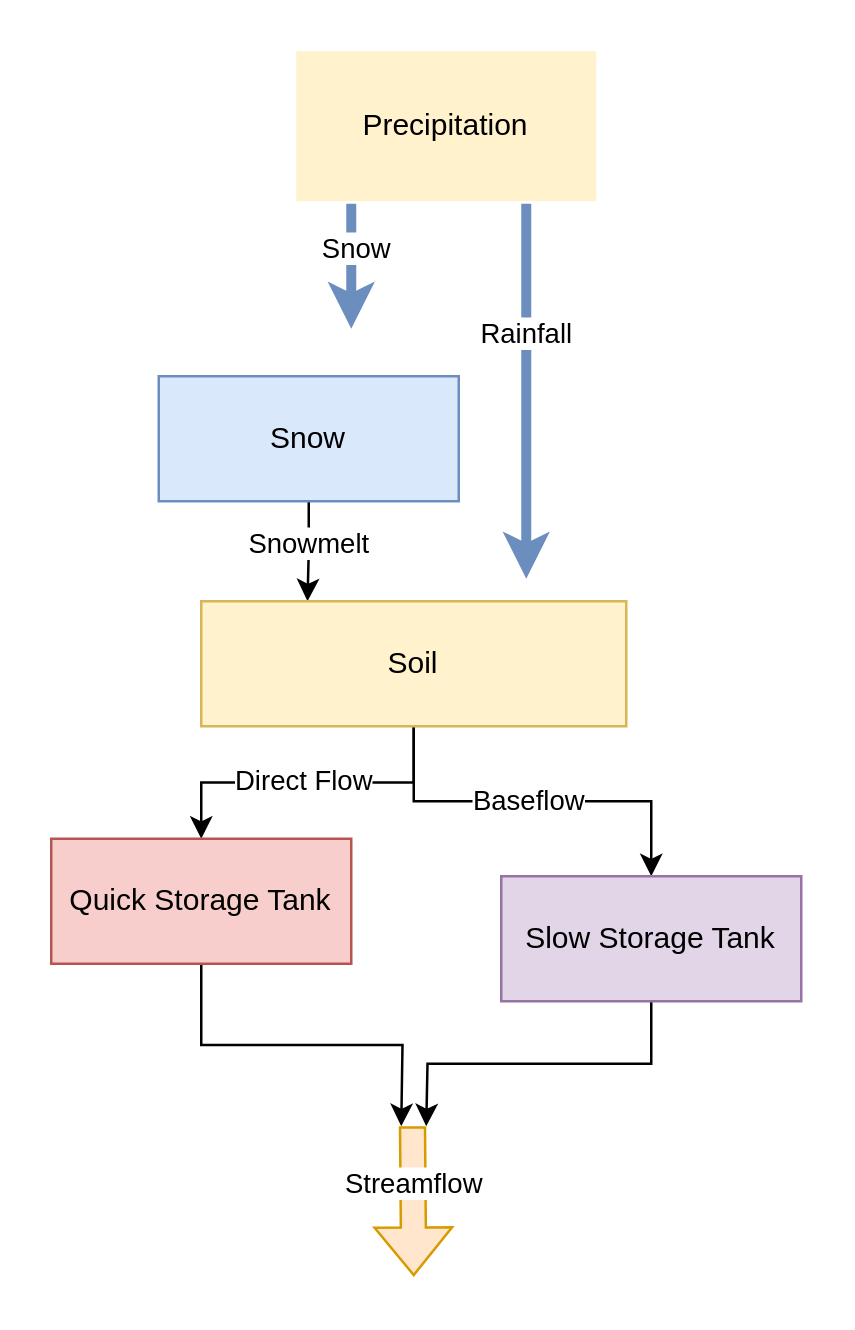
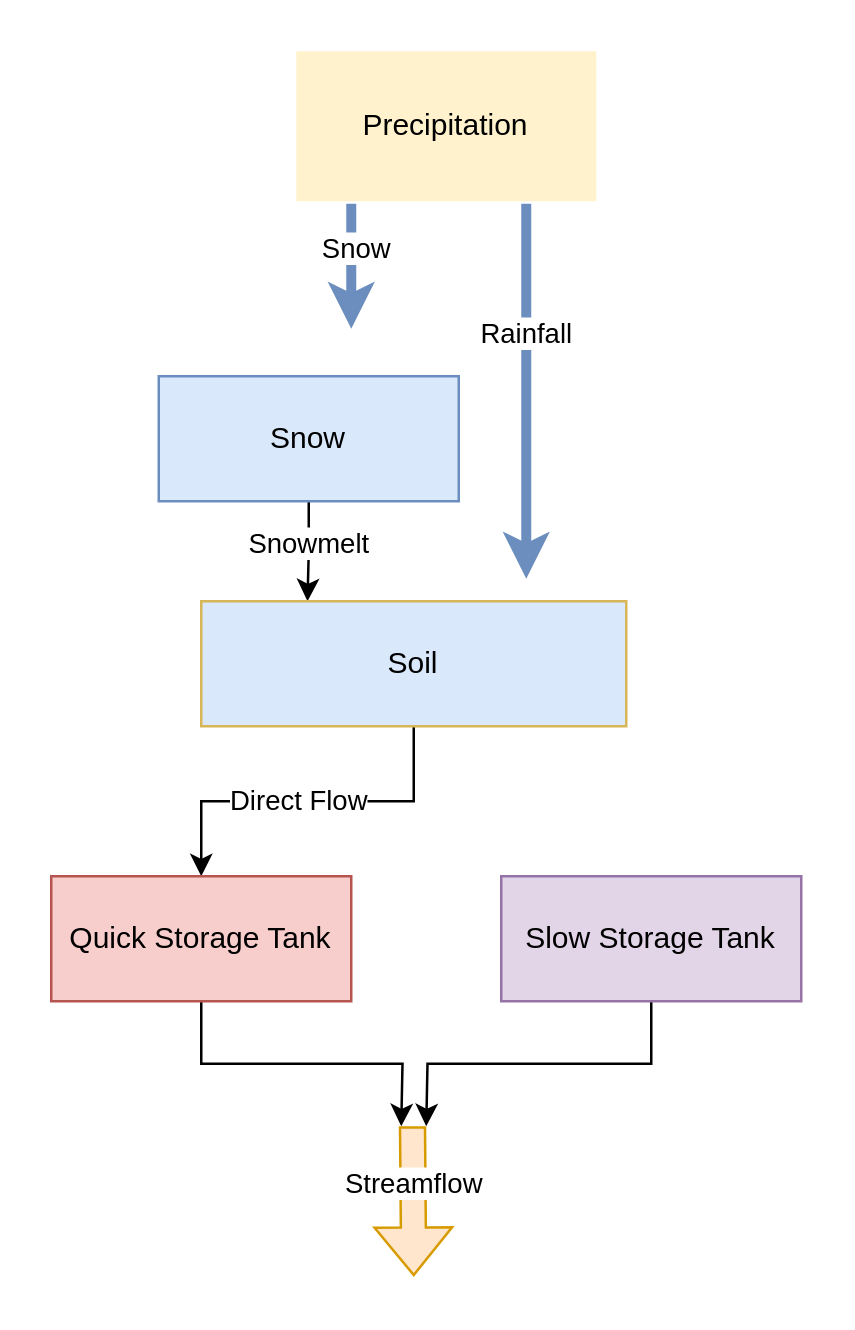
node "Soil": fillcolor #fff2cc -> #dae8fc
edge "Soil" -> "Slow Storage Tank": removed, label "Baseflow"
node "Quick Storage Tank": moved (201, 901) -> (201, 939)
